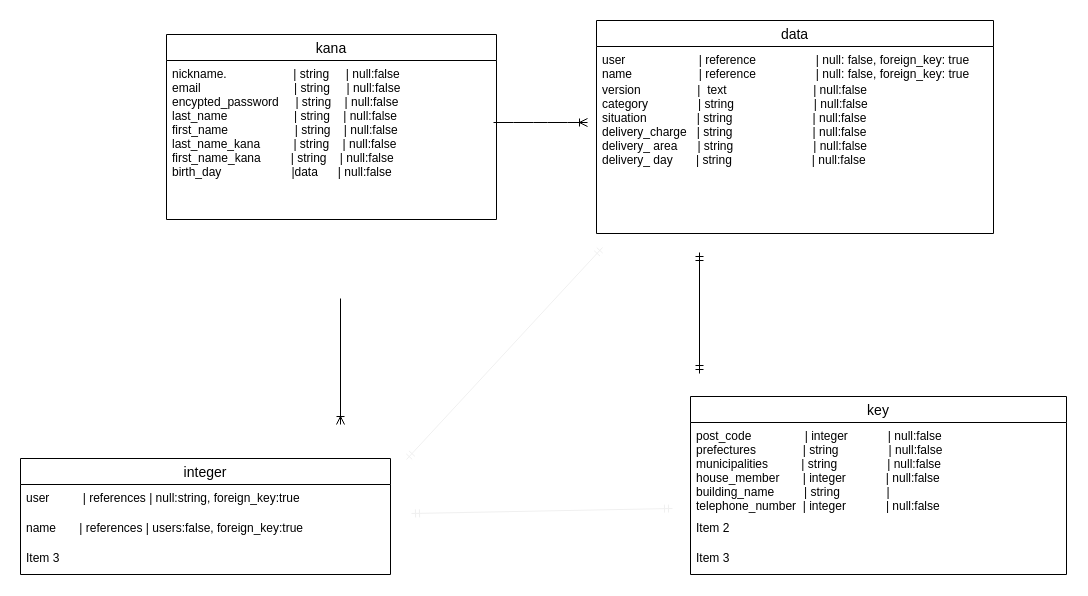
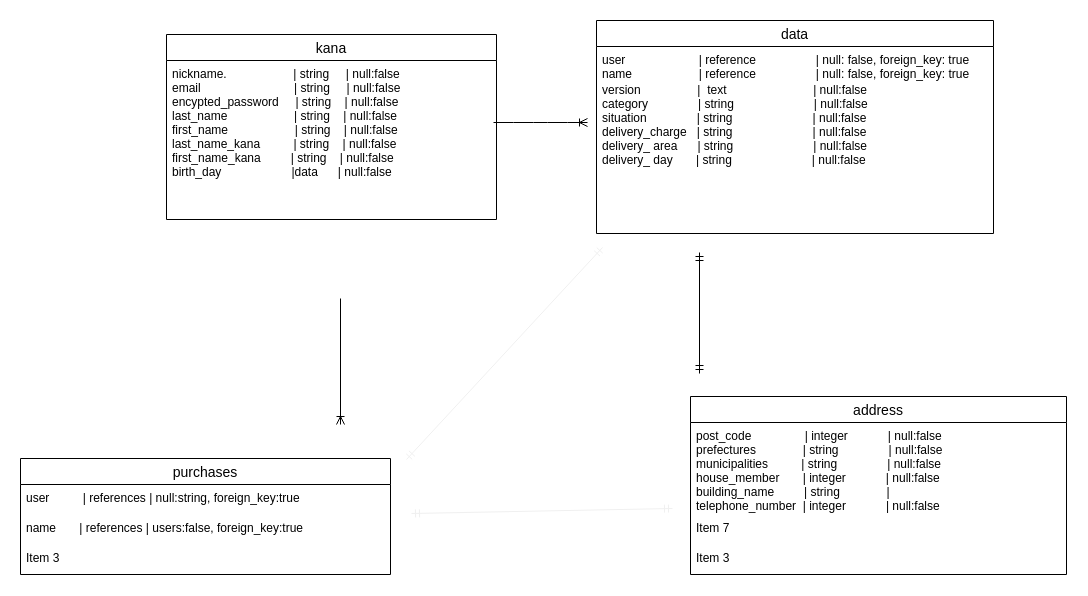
node "key": label "key" -> "address"
node "integer": label "integer" -> "purchases"
node "Item 2": label "Item 2" -> "Item 7"
